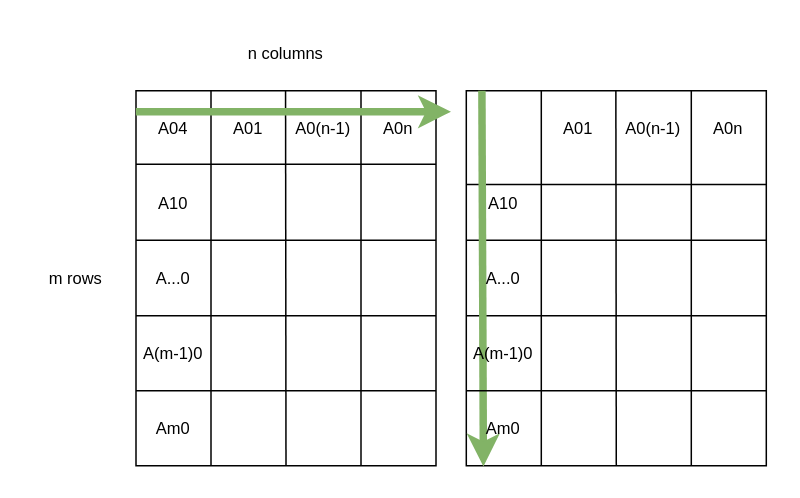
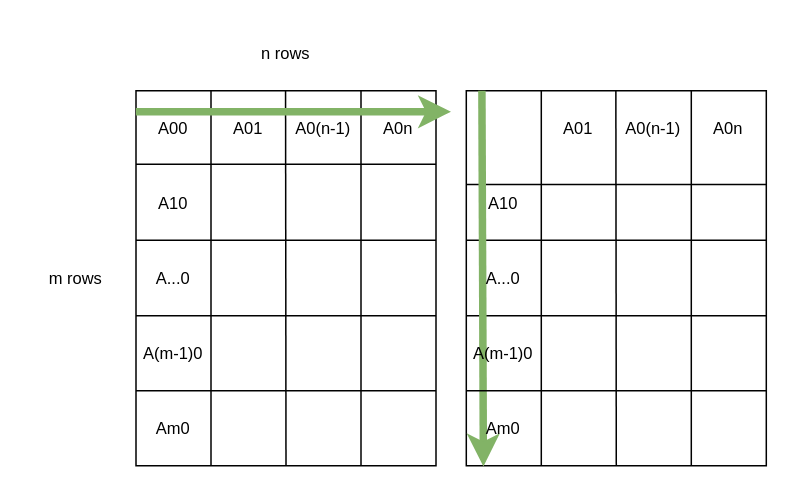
node "n columns": label "n columns" -> "n rows"
node "A04": label "A04" -> "A00"
